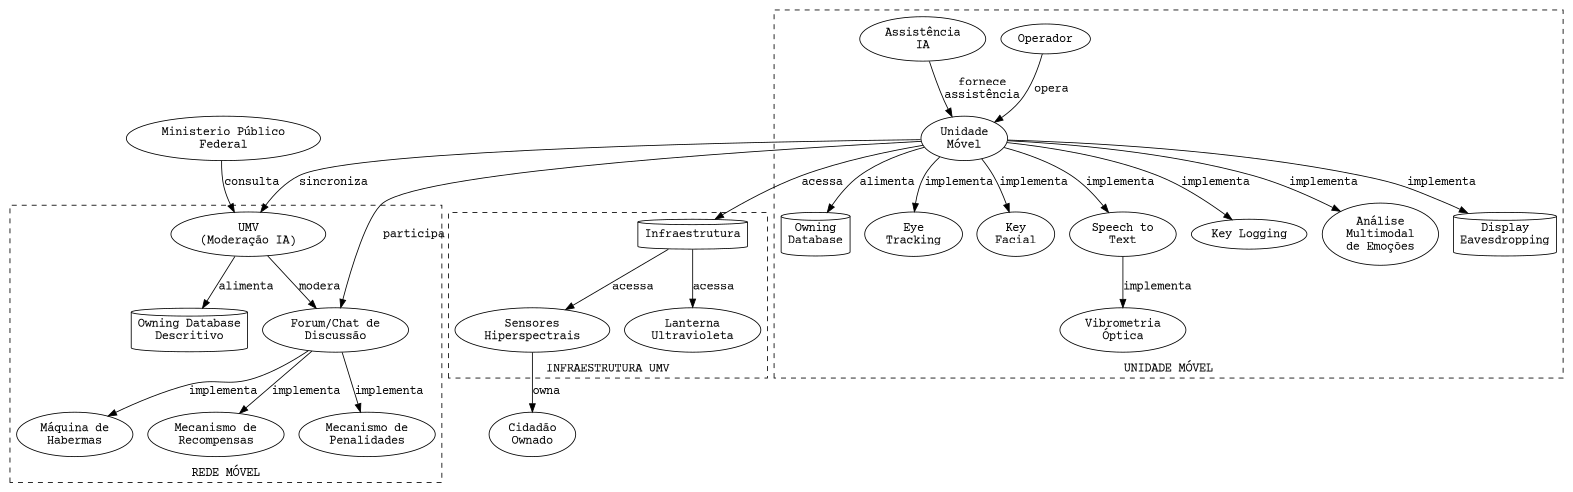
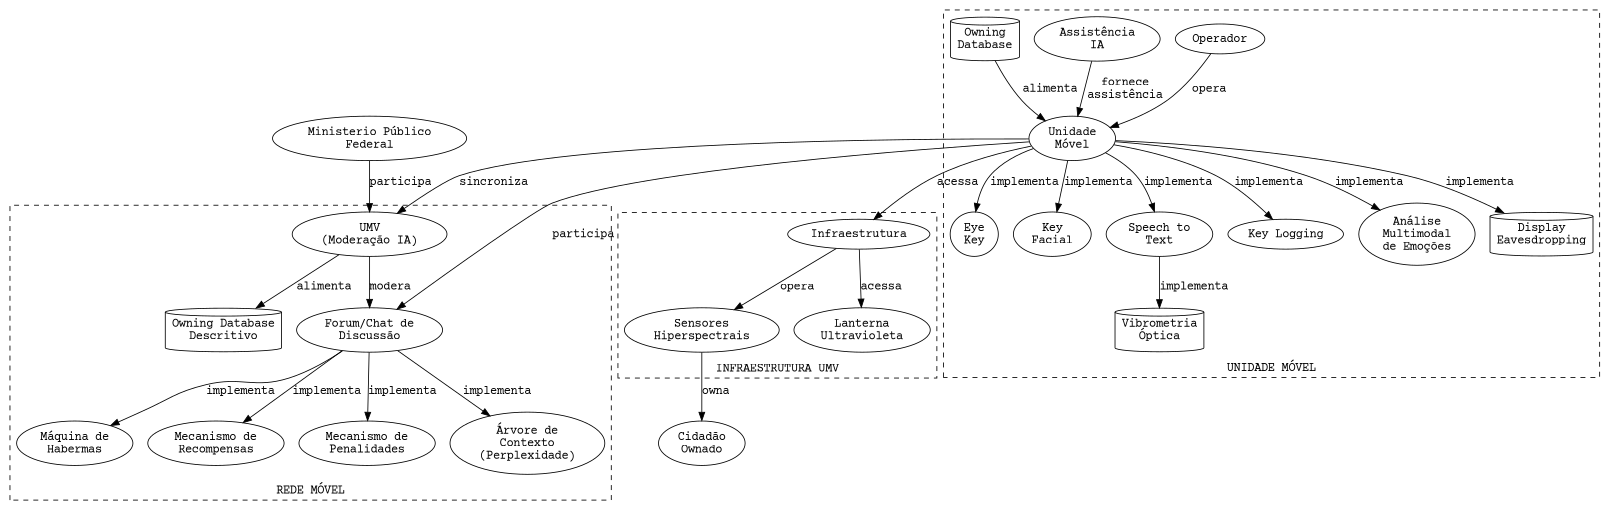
edge "Unidade Móvel" -> "Owning Database": reversed
edge "Ministerio Público Federal" -> "UMV (Moderação IA)": label "consulta" -> "participa"
node "Infraestrutura": shape cylinder -> ellipse
node "Eye Tracking": label "Eye Tracking" -> "Eye Key"
edge "Infraestrutura" -> "Sensores Hiperspectrais": label "acessa" -> "opera"
node "Vibrometria Óptica": shape ellipse -> cylinder
node "Árvore de Contexto (Perplexidade)": added
